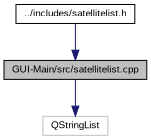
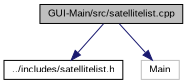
edge "../includes/satellitelist.h" -> "GUI-Main/src/satellitelist.cpp": reversed
node "QStringList": label "QStringList" -> "Main"
